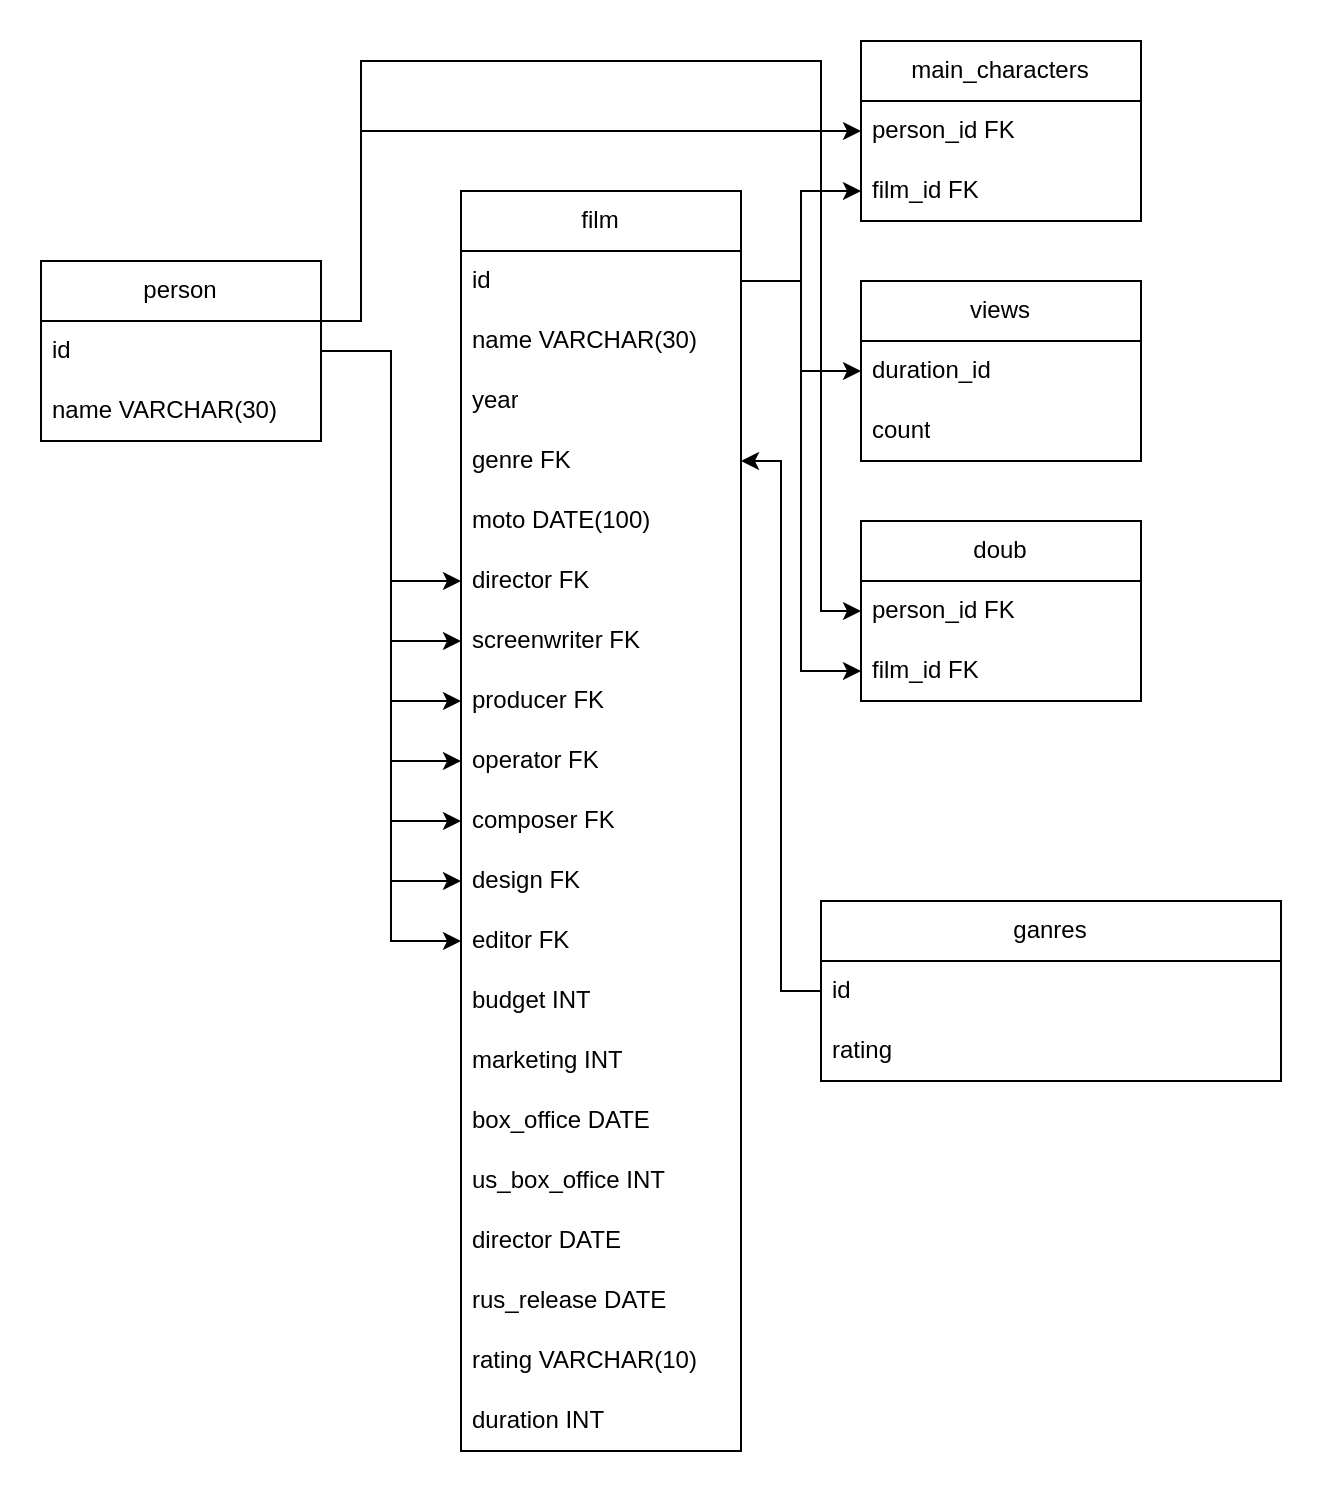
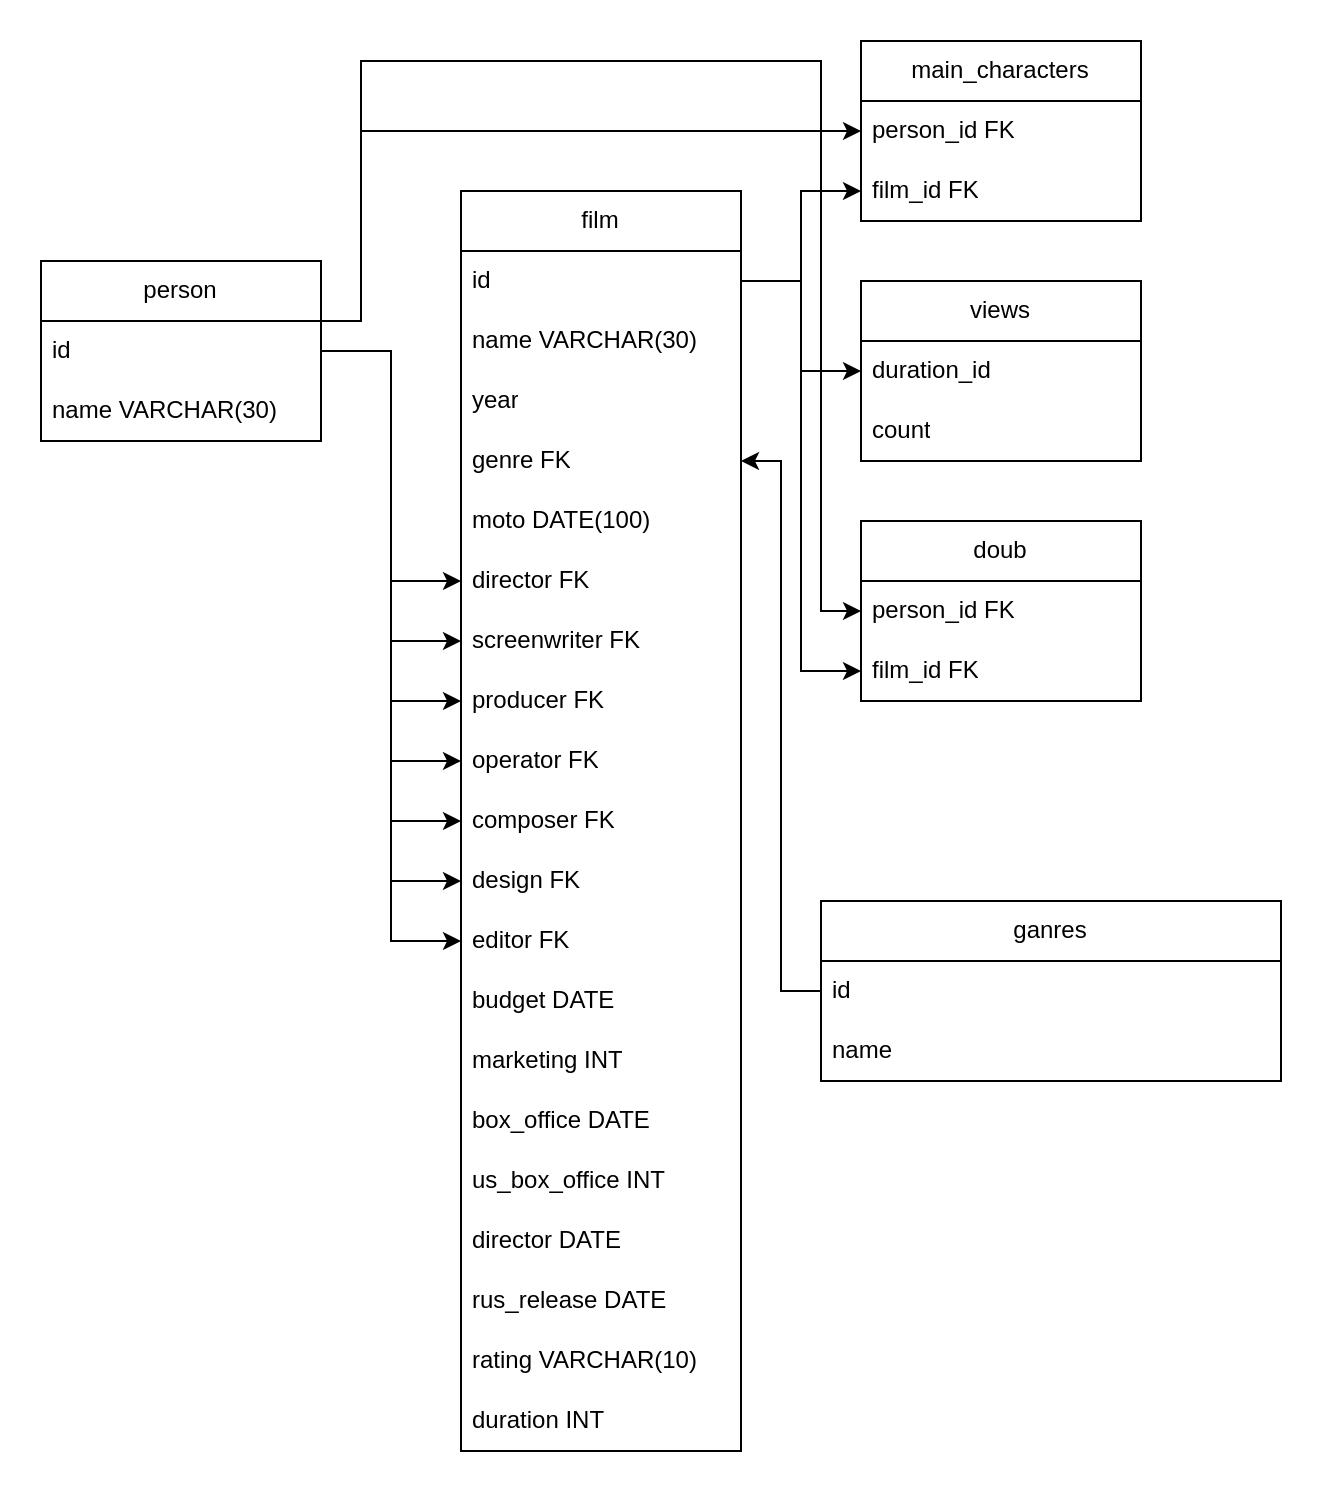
node "budget INT": label "budget INT" -> "budget DATE"
node "rating": label "rating" -> "name"
